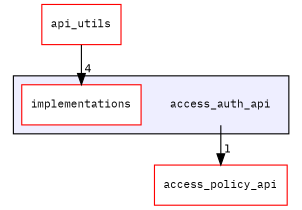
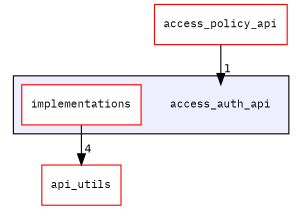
edge "api_utils" -> "implementations": reversed
edge "access_auth_api" -> "access_policy_api": reversed
